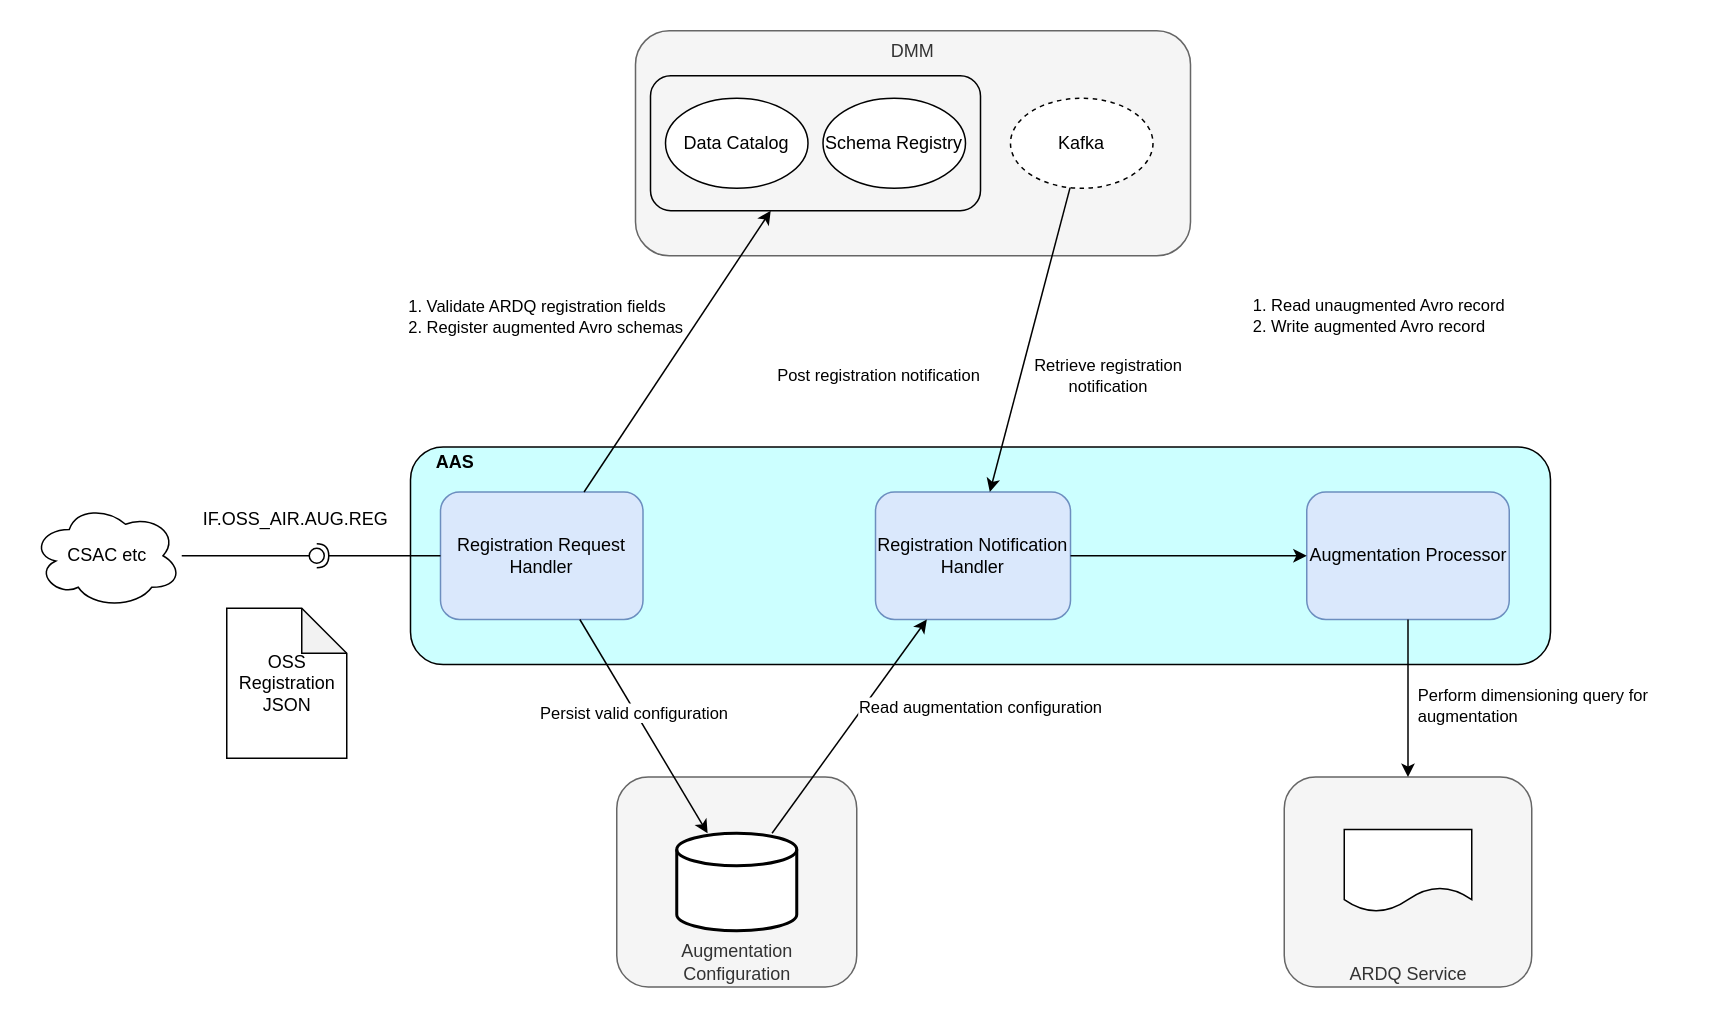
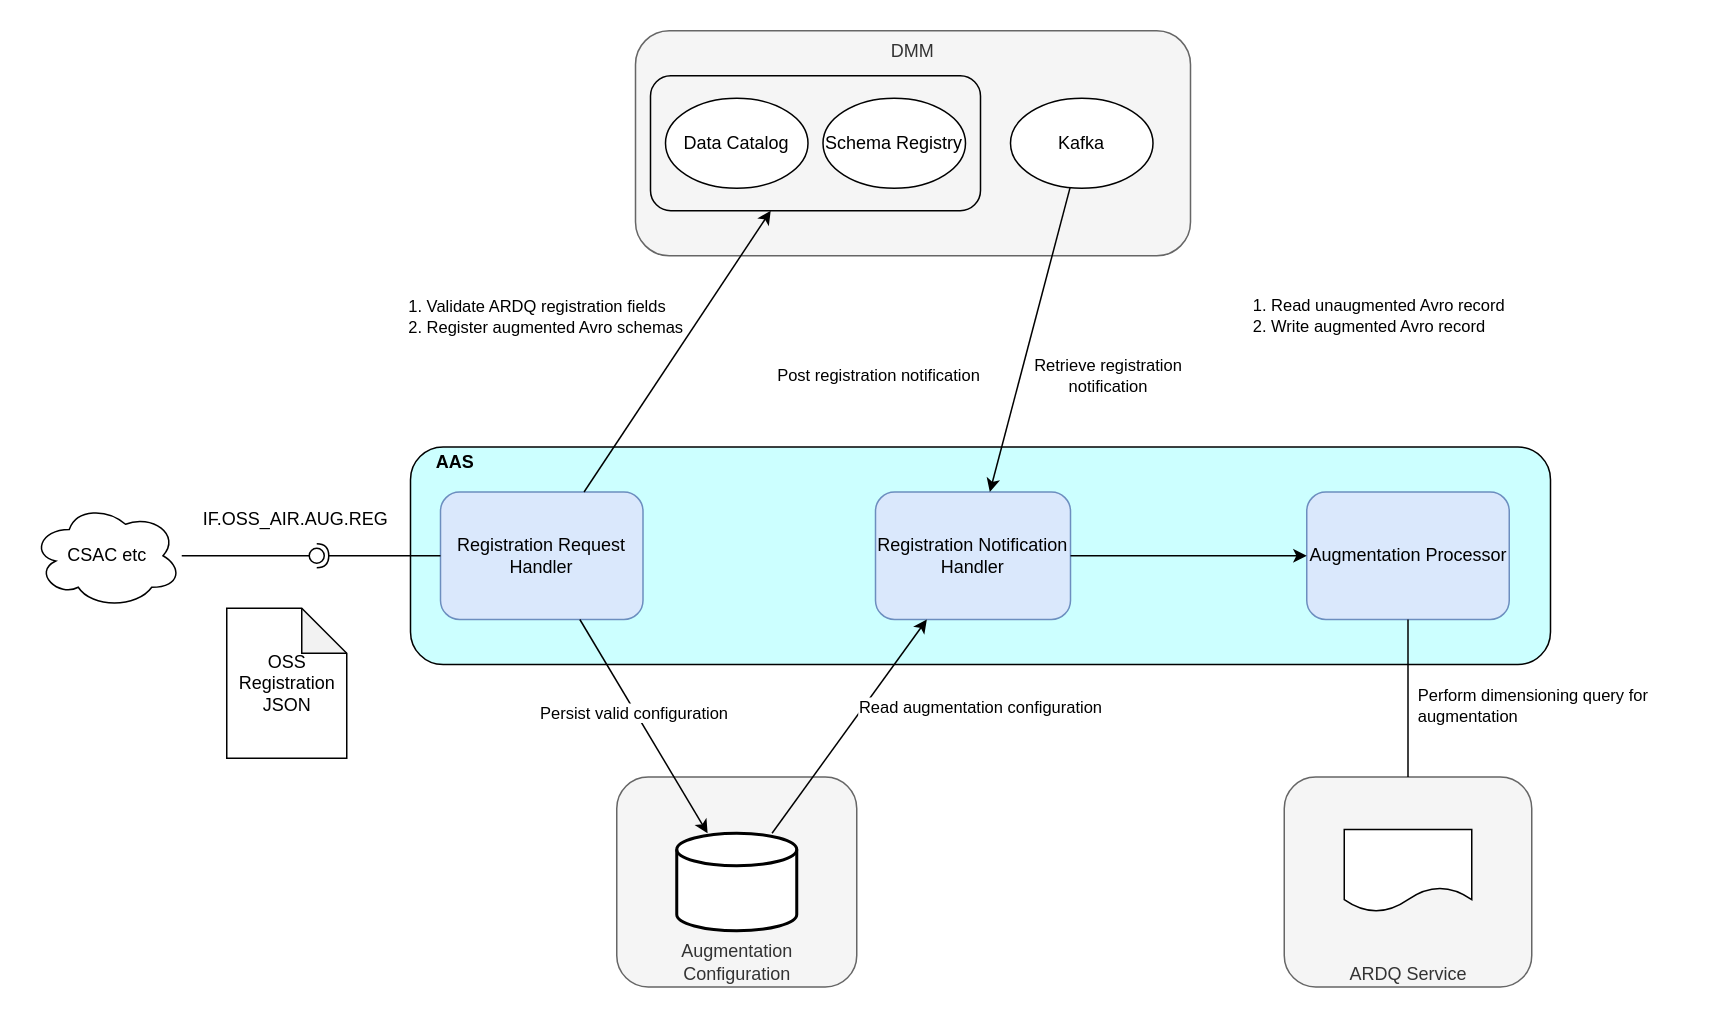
node "Kafka": style dashed -> solid
edge "Augmentation Processor" -> "ARDQ Service": arrowhead classic -> none
